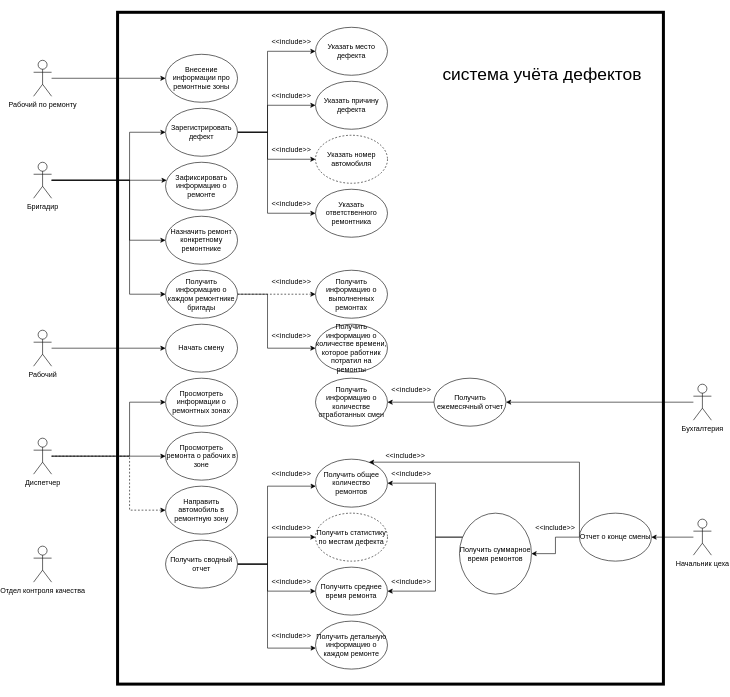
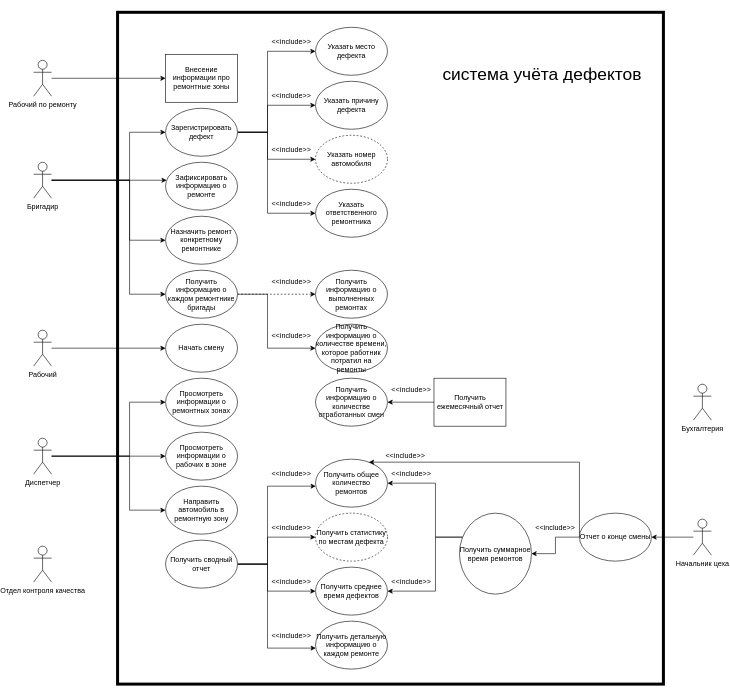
node "Внесение информации про ремонтные зоны": shape ellipse -> rectangle
node "Получить ежемесячный отчет": shape ellipse -> rectangle
edge "Бухгалтерия" -> "Получить ежемесячный отчет": removed
node "Просмотреть ремонта о рабочих в зоне": label "Просмотреть ремонта о рабочих в зоне" -> "Просмотреть информации о рабочих в зоне"
edge "Диспетчер" -> "Направить автомобиль в ремонтную зону": style dashed -> solid
node "Получить среднее время ремонта": label "Получить среднее время ремонта" -> "Получить среднее время дефектов"
